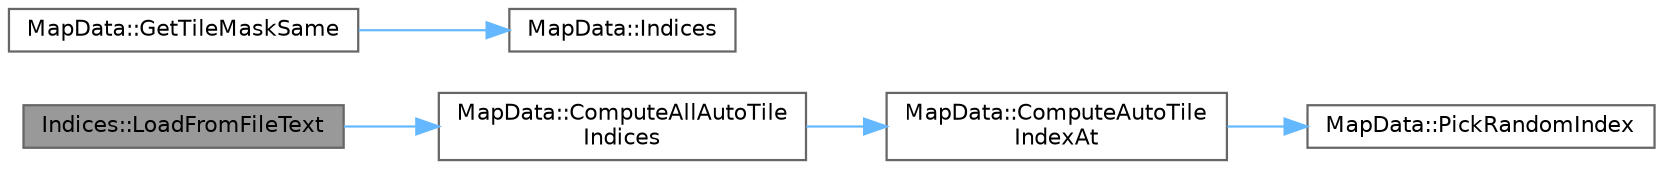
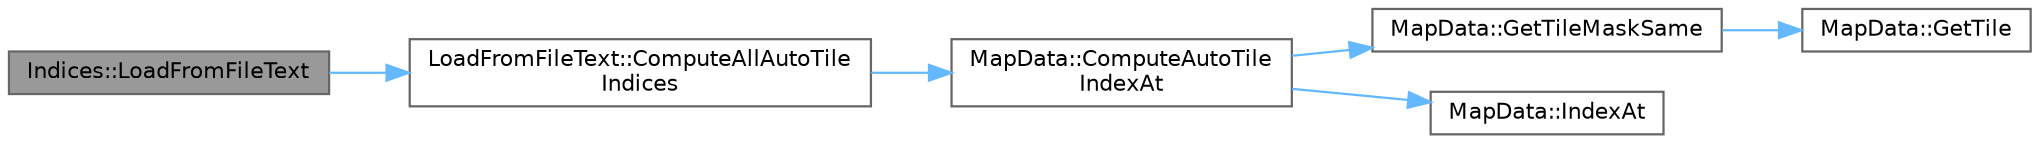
node "MapData::Indices": label "MapData::Indices" -> "MapData::GetTile"
edge "MapData::ComputeAutoTile IndexAt" -> "MapData::GetTileMaskSame": added
node "MapData::ComputeAllAutoTile Indices": label "MapData::ComputeAllAutoTile Indices" -> "LoadFromFileText::ComputeAllAutoTile Indices"
node "MapData::PickRandomIndex": label "MapData::PickRandomIndex" -> "MapData::IndexAt"
